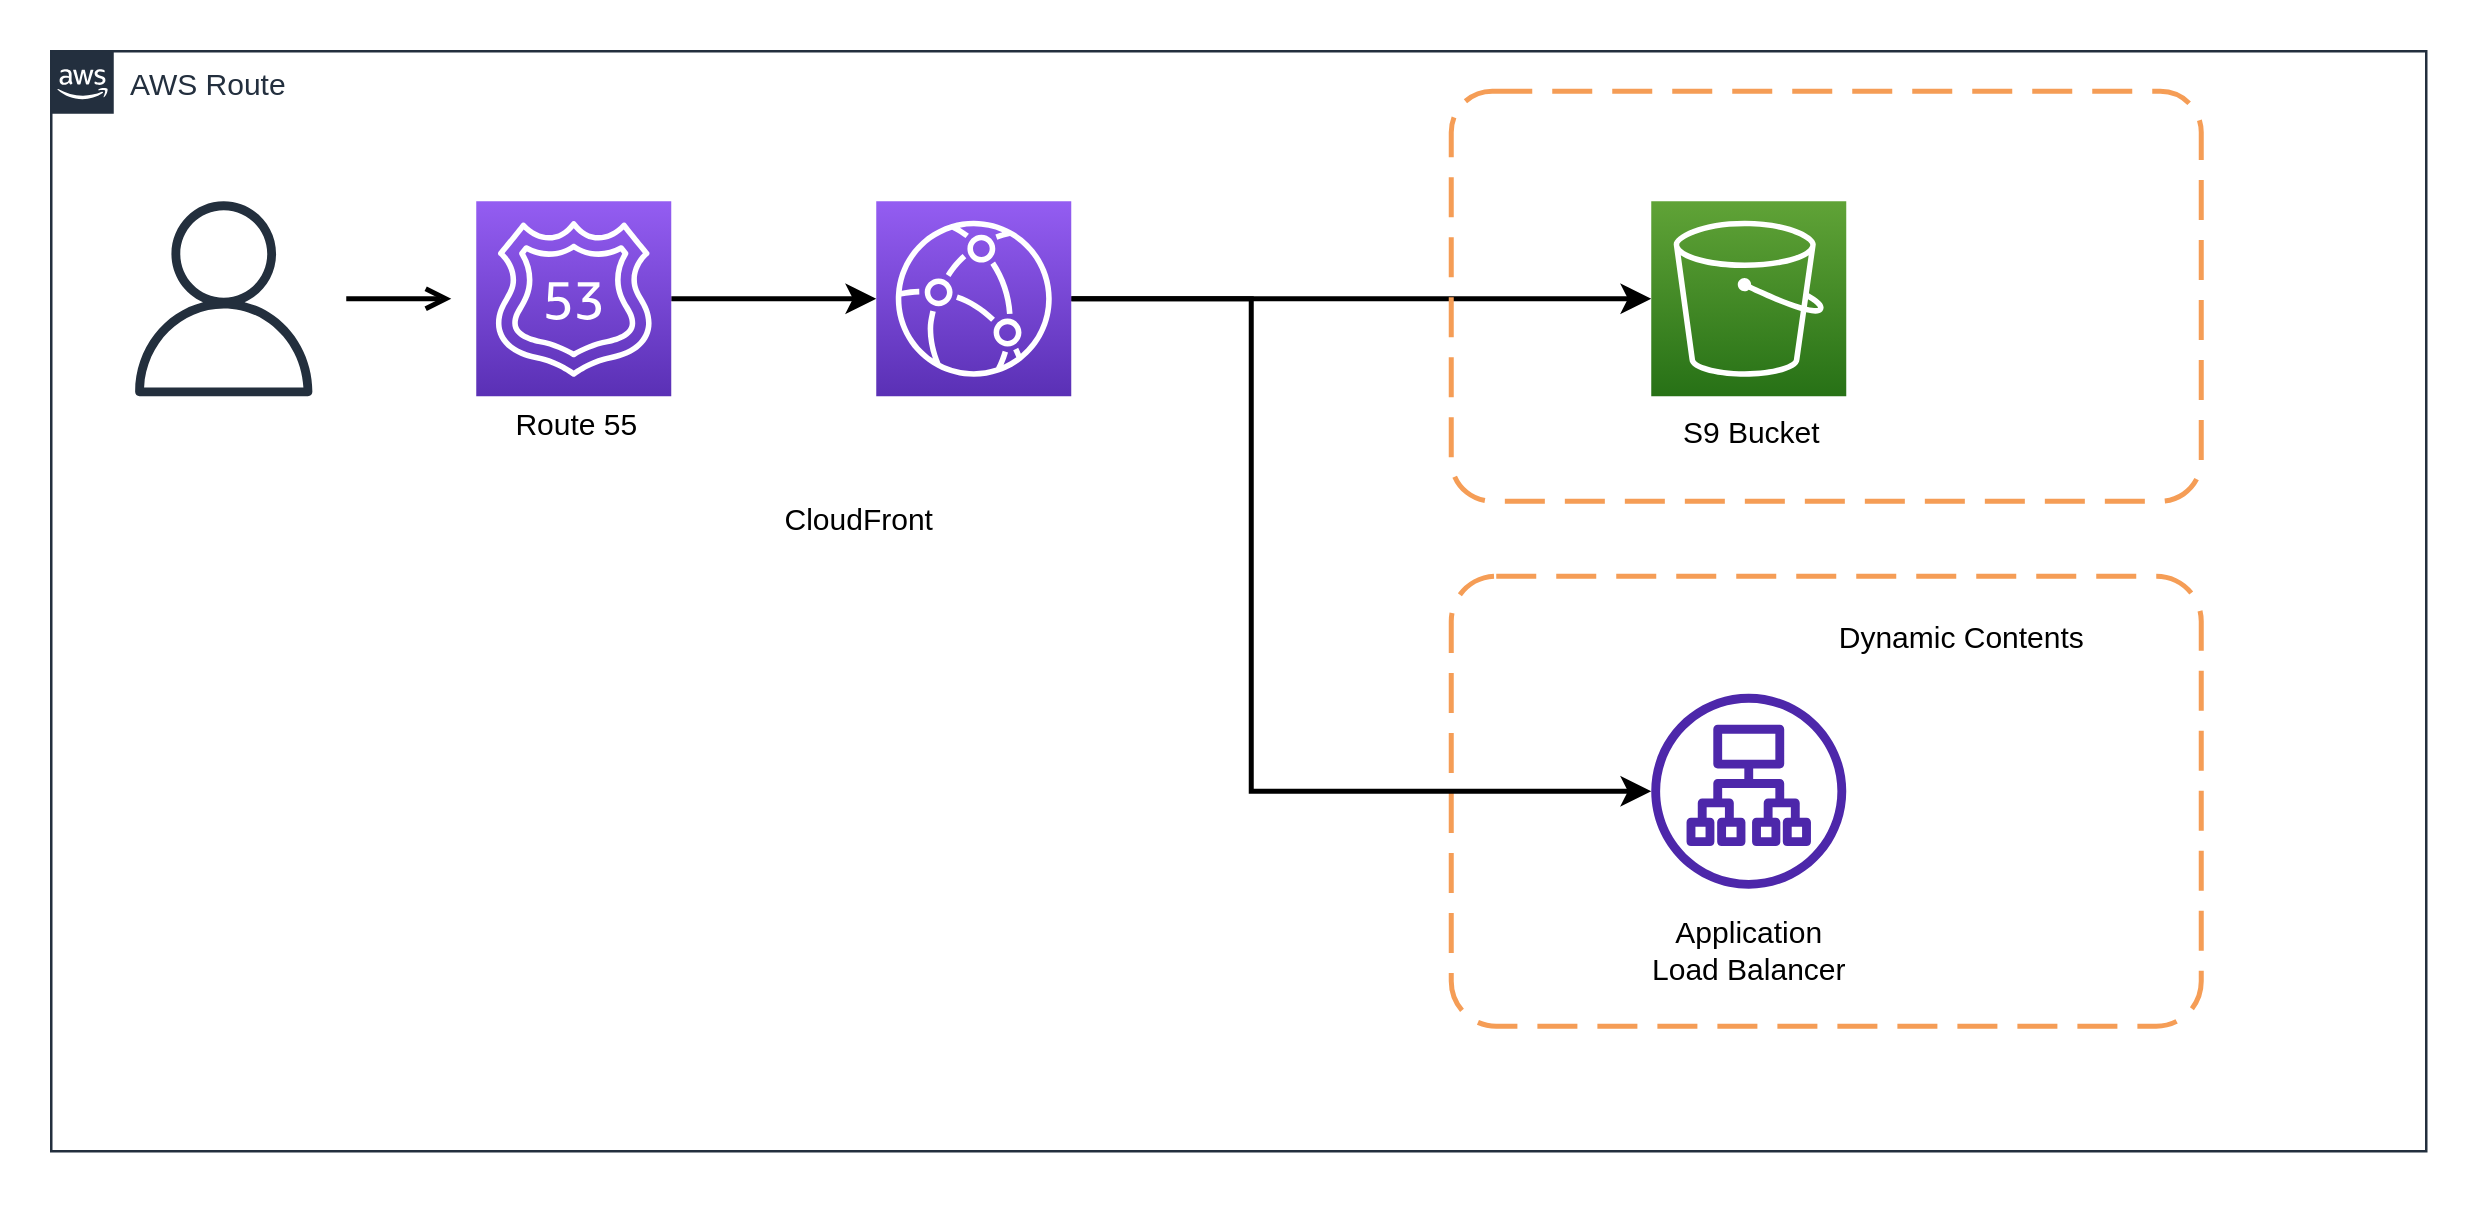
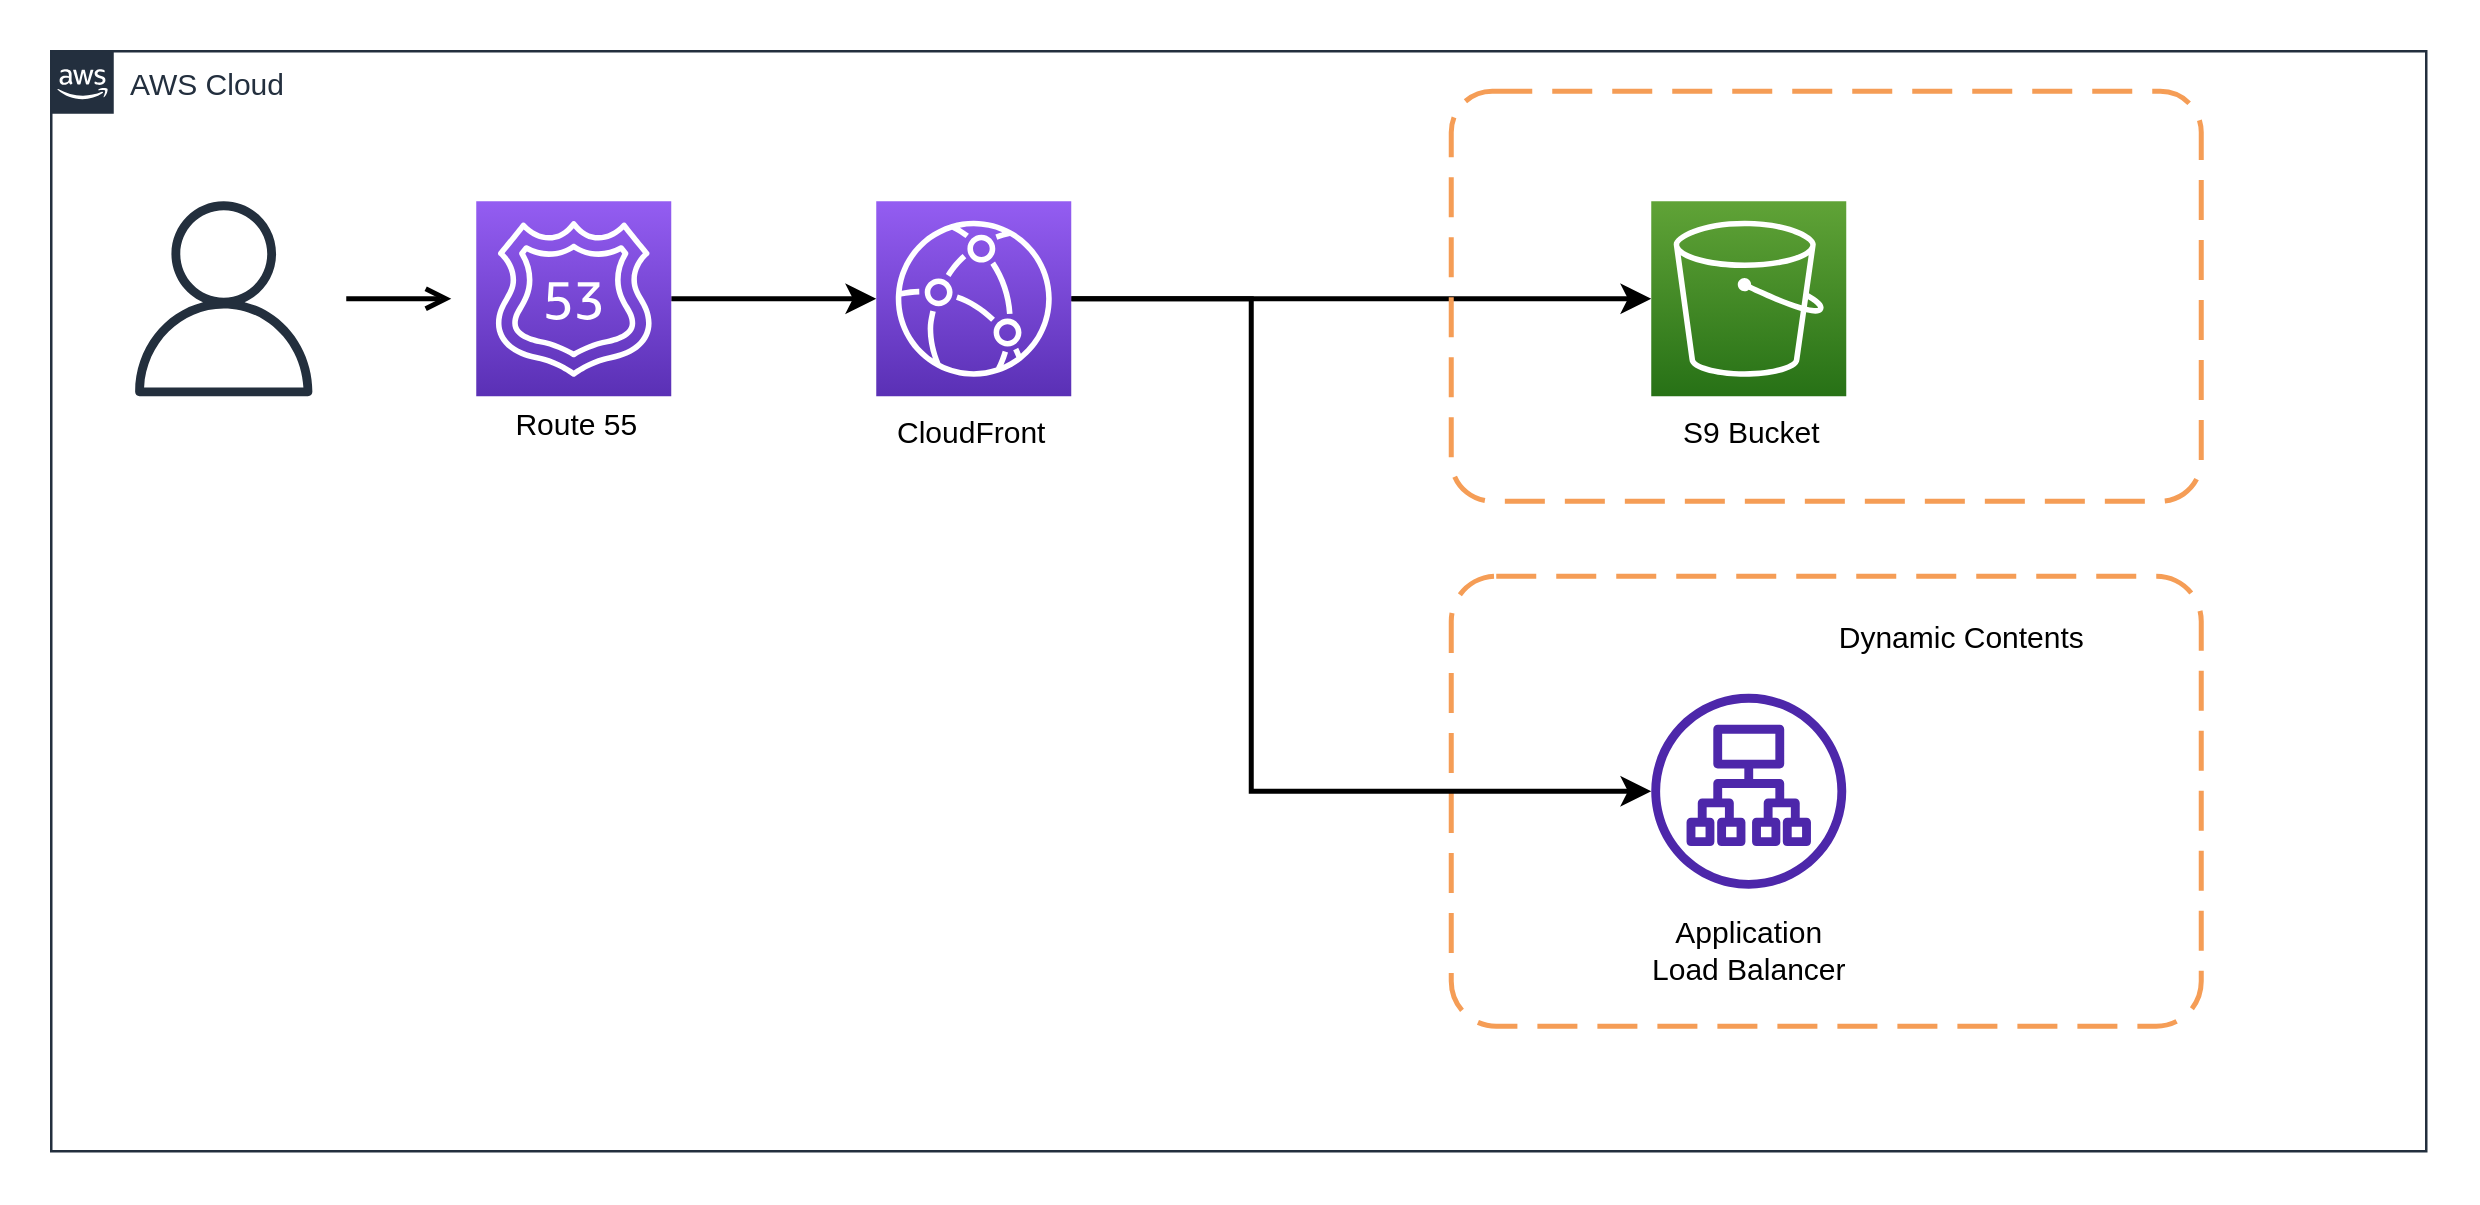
node "AWS Route": label "AWS Route" -> "AWS Cloud"
node "CloudFront": moved (859, 521) -> (971, 434)
